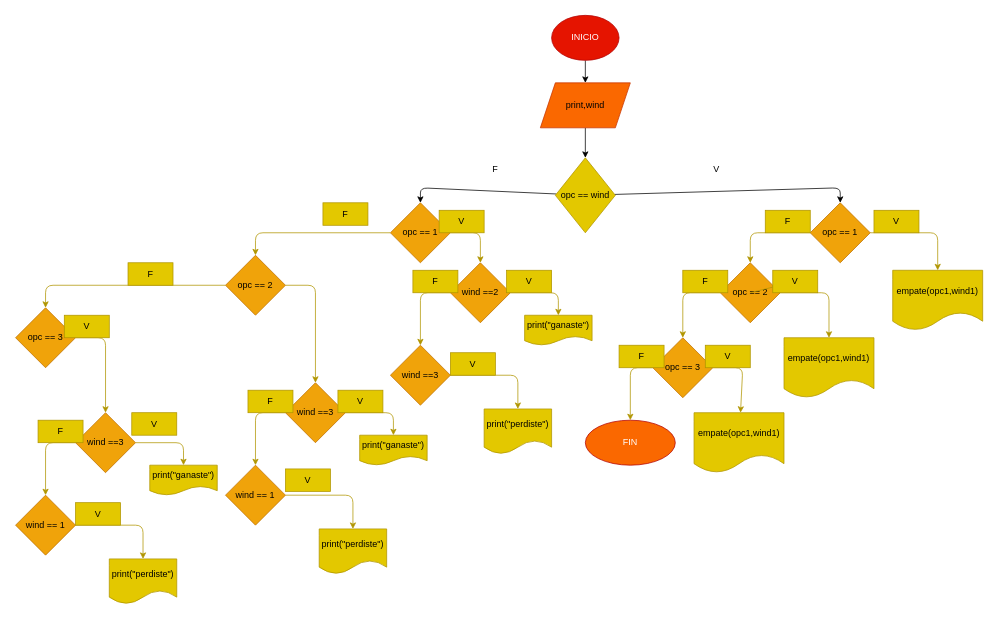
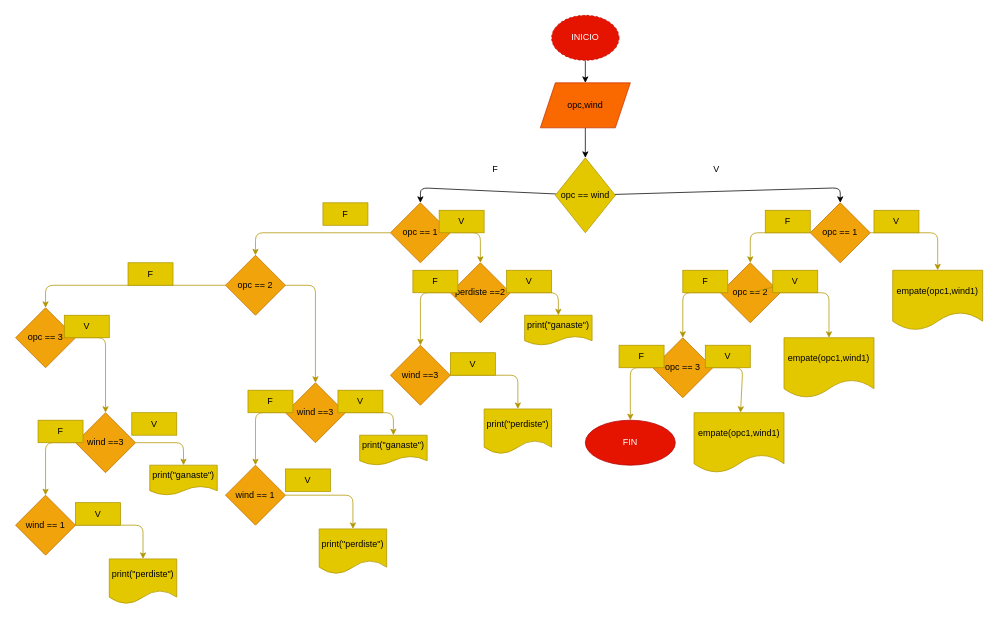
node "INICIO": style solid -> dashed
node "print,wind": label "print,wind" -> "opc,wind"
node "wind ==2": label "wind ==2" -> "perdiste ==2"
node "FIN": fillcolor #fa6800 -> #e51400
